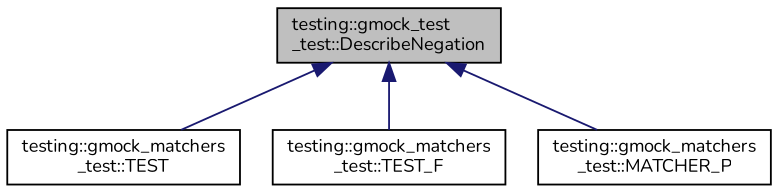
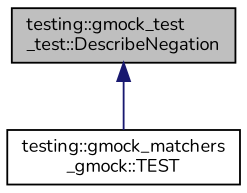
node "testing::gmock_matchers _test::TEST": label "testing::gmock_matchers _test::TEST" -> "testing::gmock_matchers _gmock::TEST"
node "testing::gmock_matchers _test::TEST_F": removed
node "testing::gmock_matchers _test::MATCHER_P": removed
